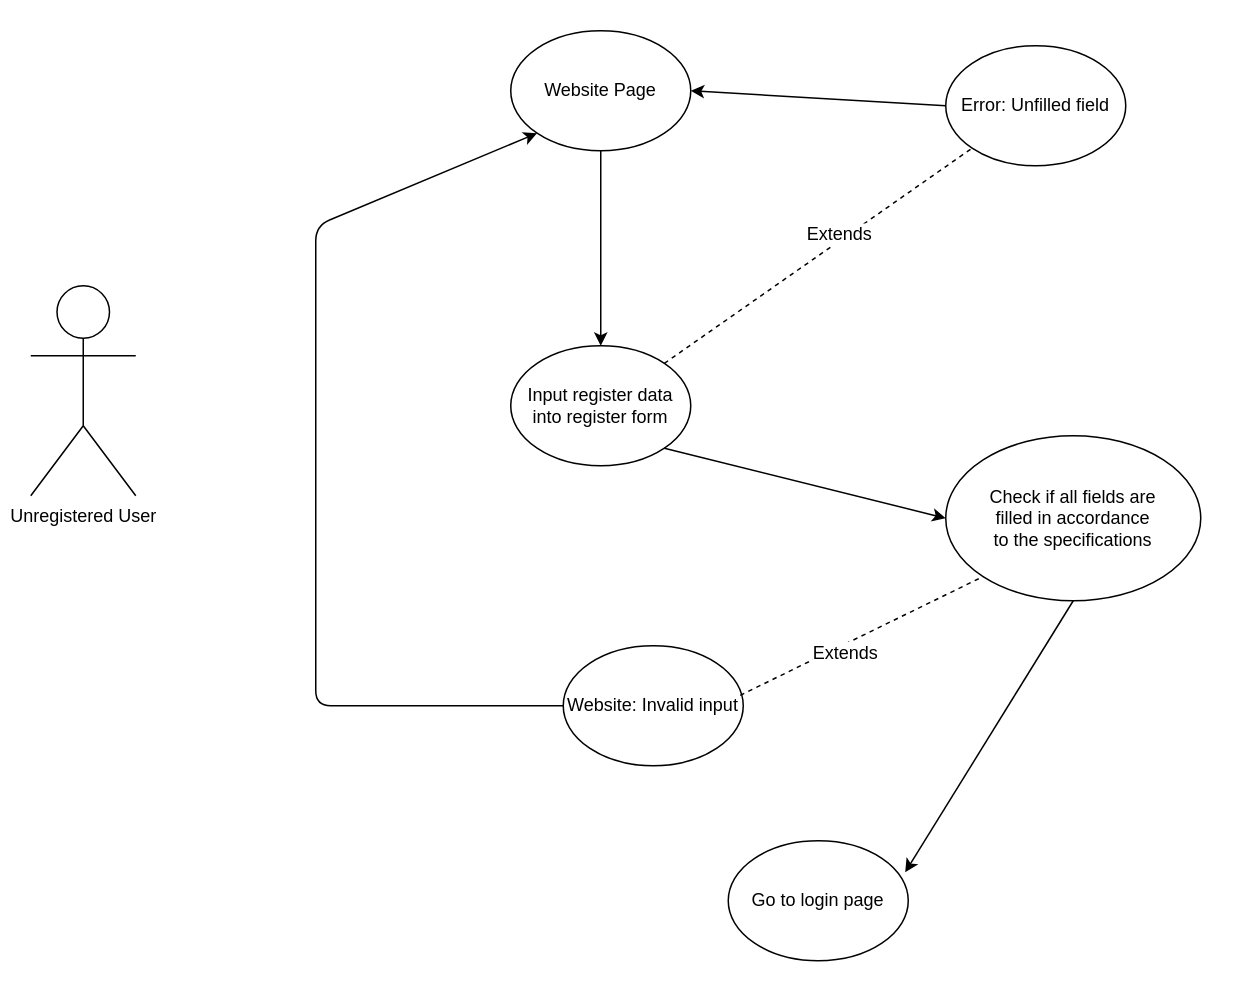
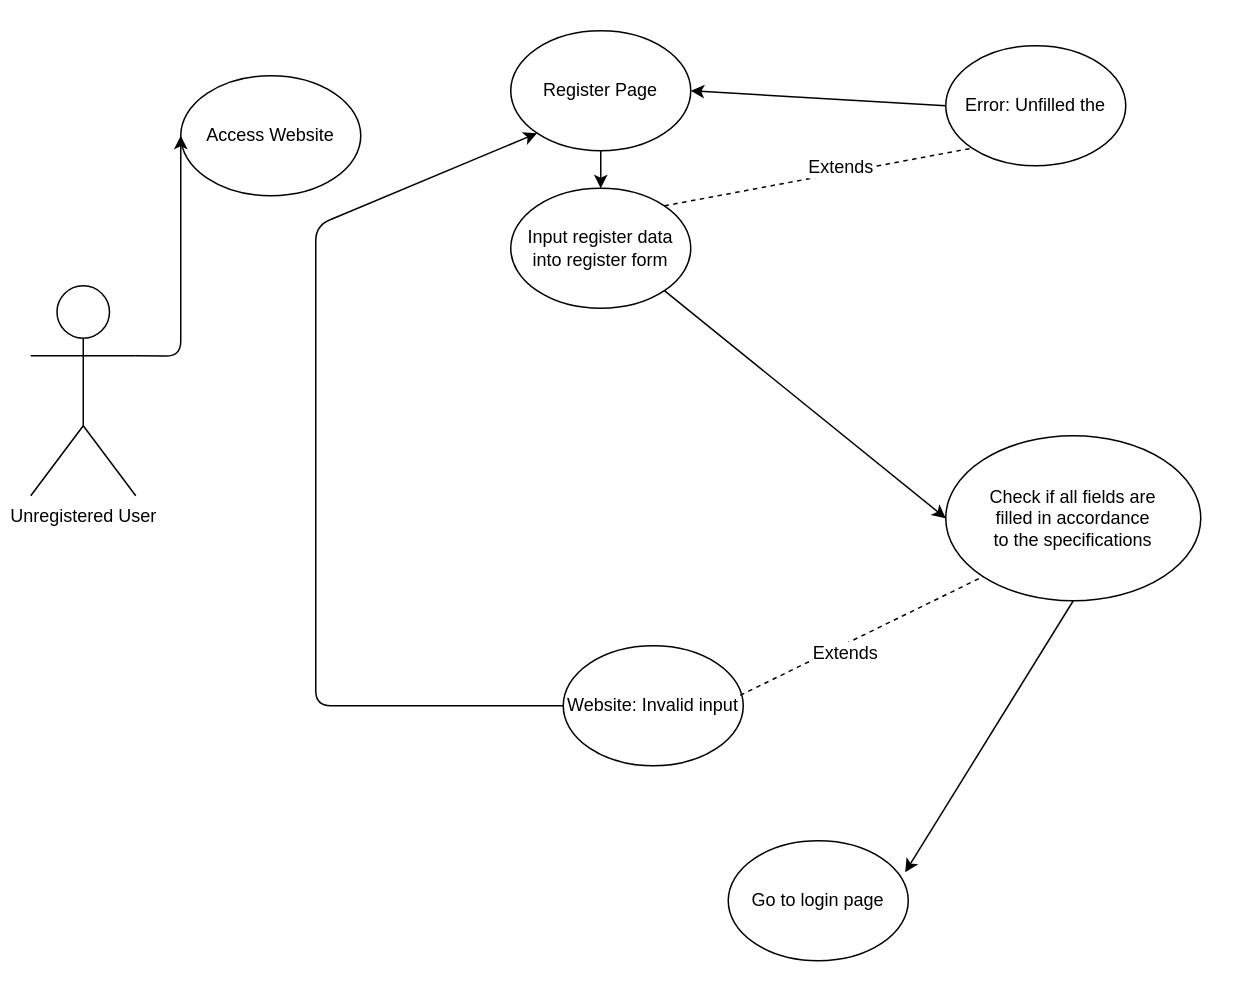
node "Website Page": label "Website Page" -> "Register Page"
node "Error: Unfilled field": label "Error: Unfilled field" -> "Error: Unfilled the"
node "Access Website": added
edge "Unregistered User" -> "Access Website": added
node "Input register data into register form": moved (601, 406) -> (601, 248)
